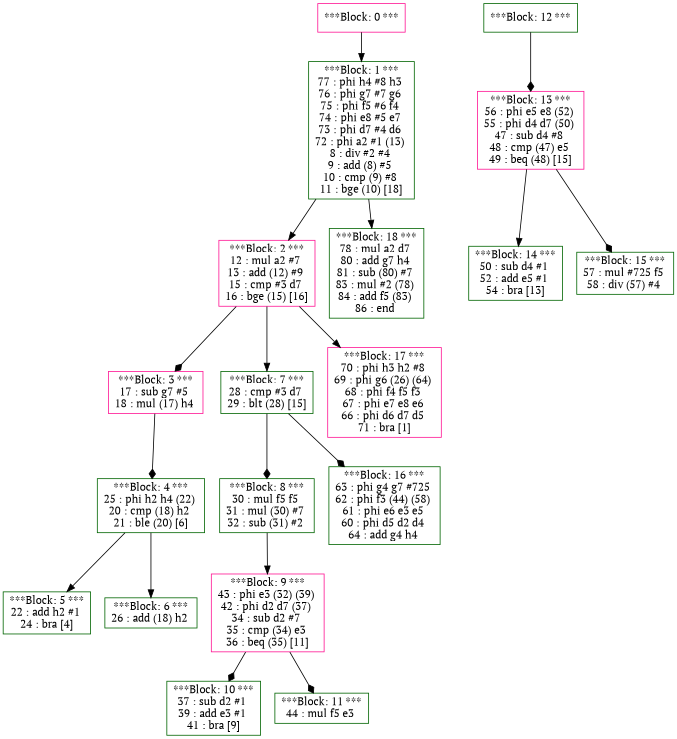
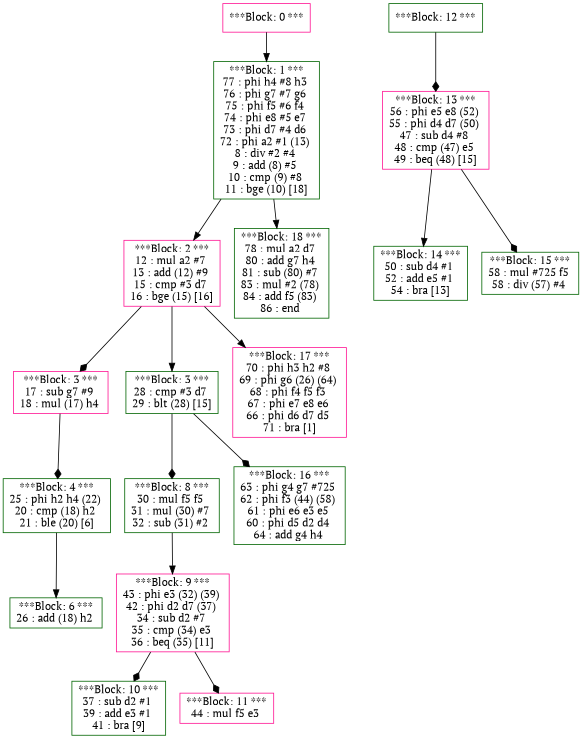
node "***Block: 15 *** 57 : mul #725 f5 58 : div (57) #4": label "***Block: 15 *** 57 : mul #725 f5 58 : div (57) #4" -> "***Block: 15 *** 58 : mul #725 f5 58 : div (57) #4"
node "***Block: 3 *** 17 : sub g7 #5 18 : mul (17) h4": label "***Block: 3 *** 17 : sub g7 #5 18 : mul (17) h4" -> "***Block: 3 *** 17 : sub g7 #9 18 : mul (17) h4"
node "***Block: 7 *** 28 : cmp #3 d7 29 : blt (28) [15]": label "***Block: 7 *** 28 : cmp #3 d7 29 : blt (28) [15]" -> "***Block: 3 *** 28 : cmp #3 d7 29 : blt (28) [15]"
node "***Block: 5 *** 22 : add h2 #1 24 : bra [4]": removed
node "***Block: 11 *** 44 : mul f5 e3": color darkgreen -> deeppink
